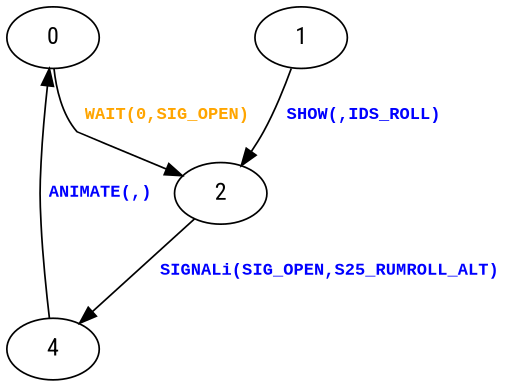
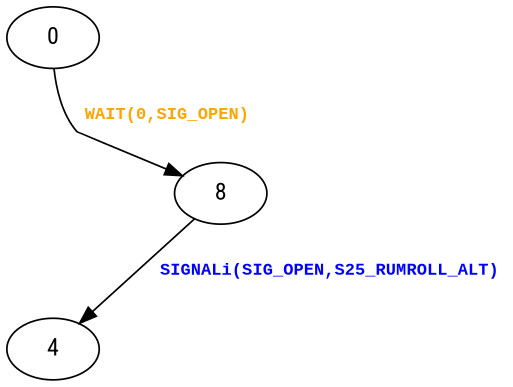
node "1": removed
node "2": label "2" -> "8"
edge "4" -> "0": removed, label "ANIMATE(,)"
